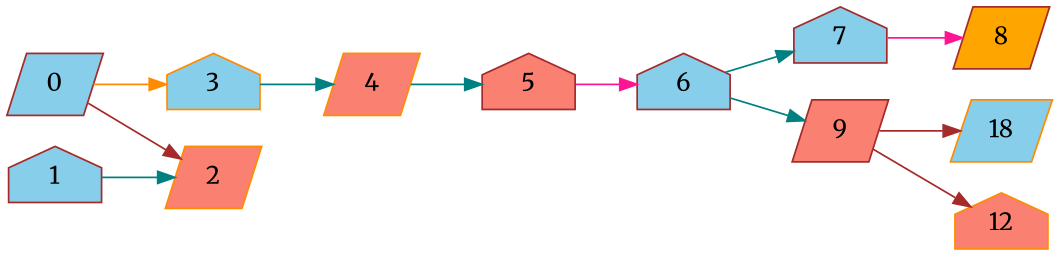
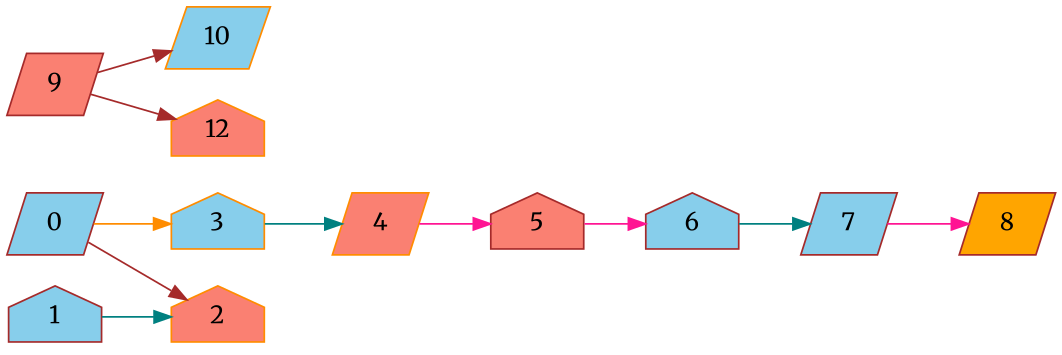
node "7": shape house -> parallelogram
edge "4" -> "5": color teal -> deeppink
edge "6" -> "9": removed
node "18": label "18" -> "10"
node "2": shape parallelogram -> house
